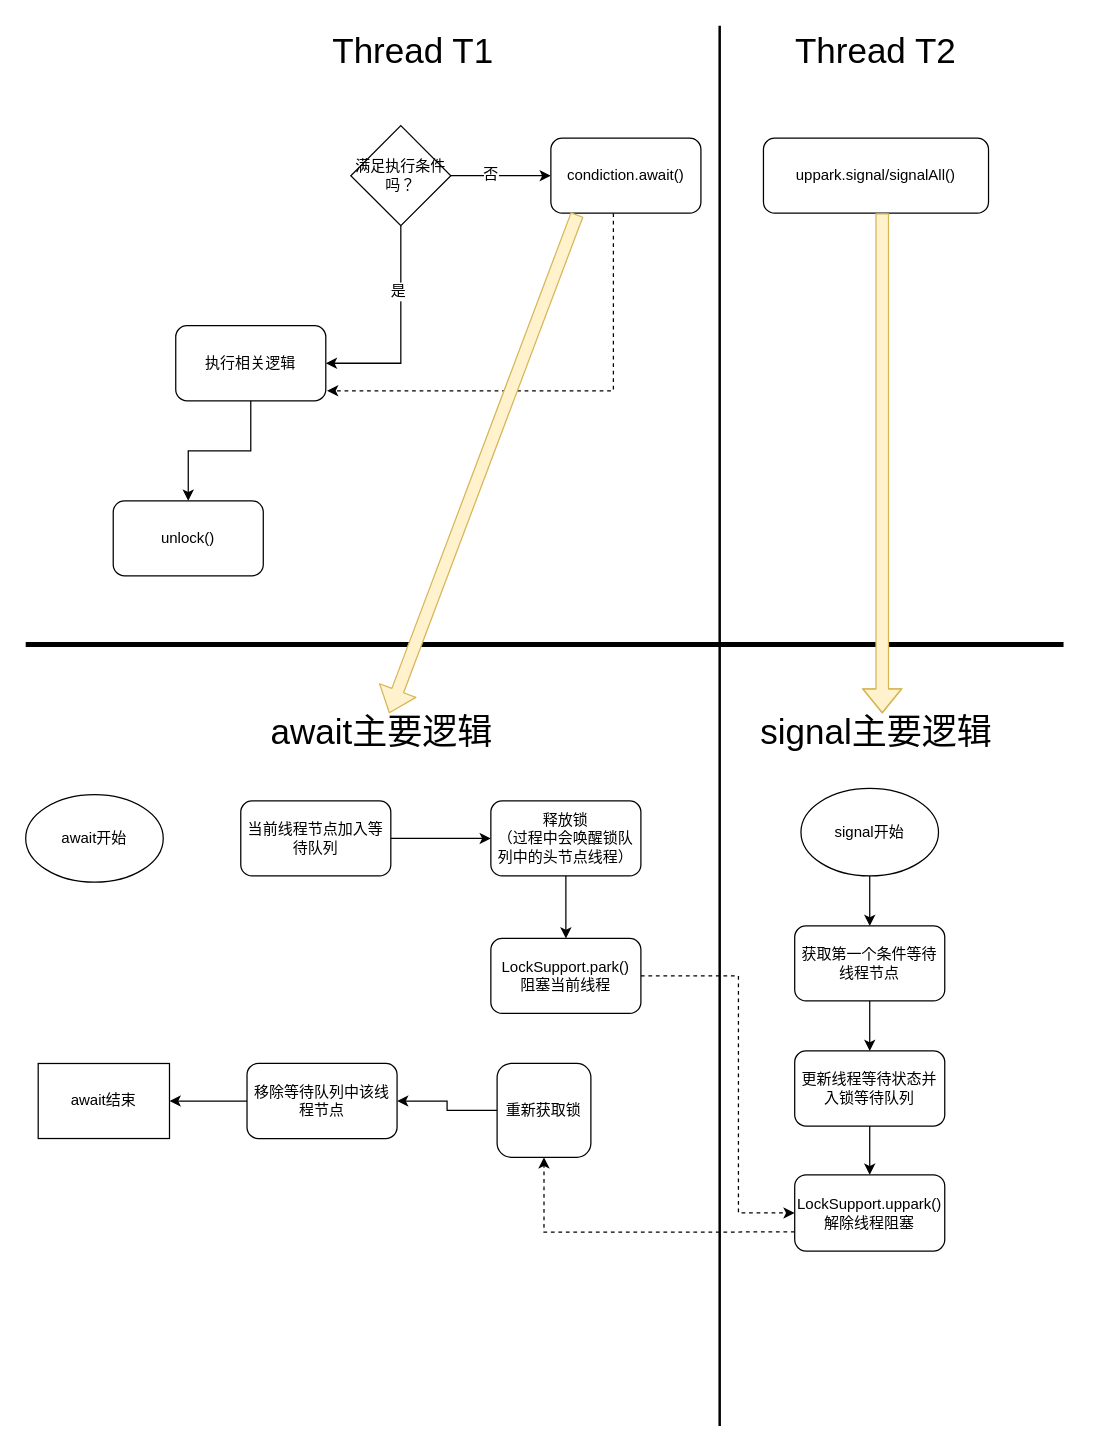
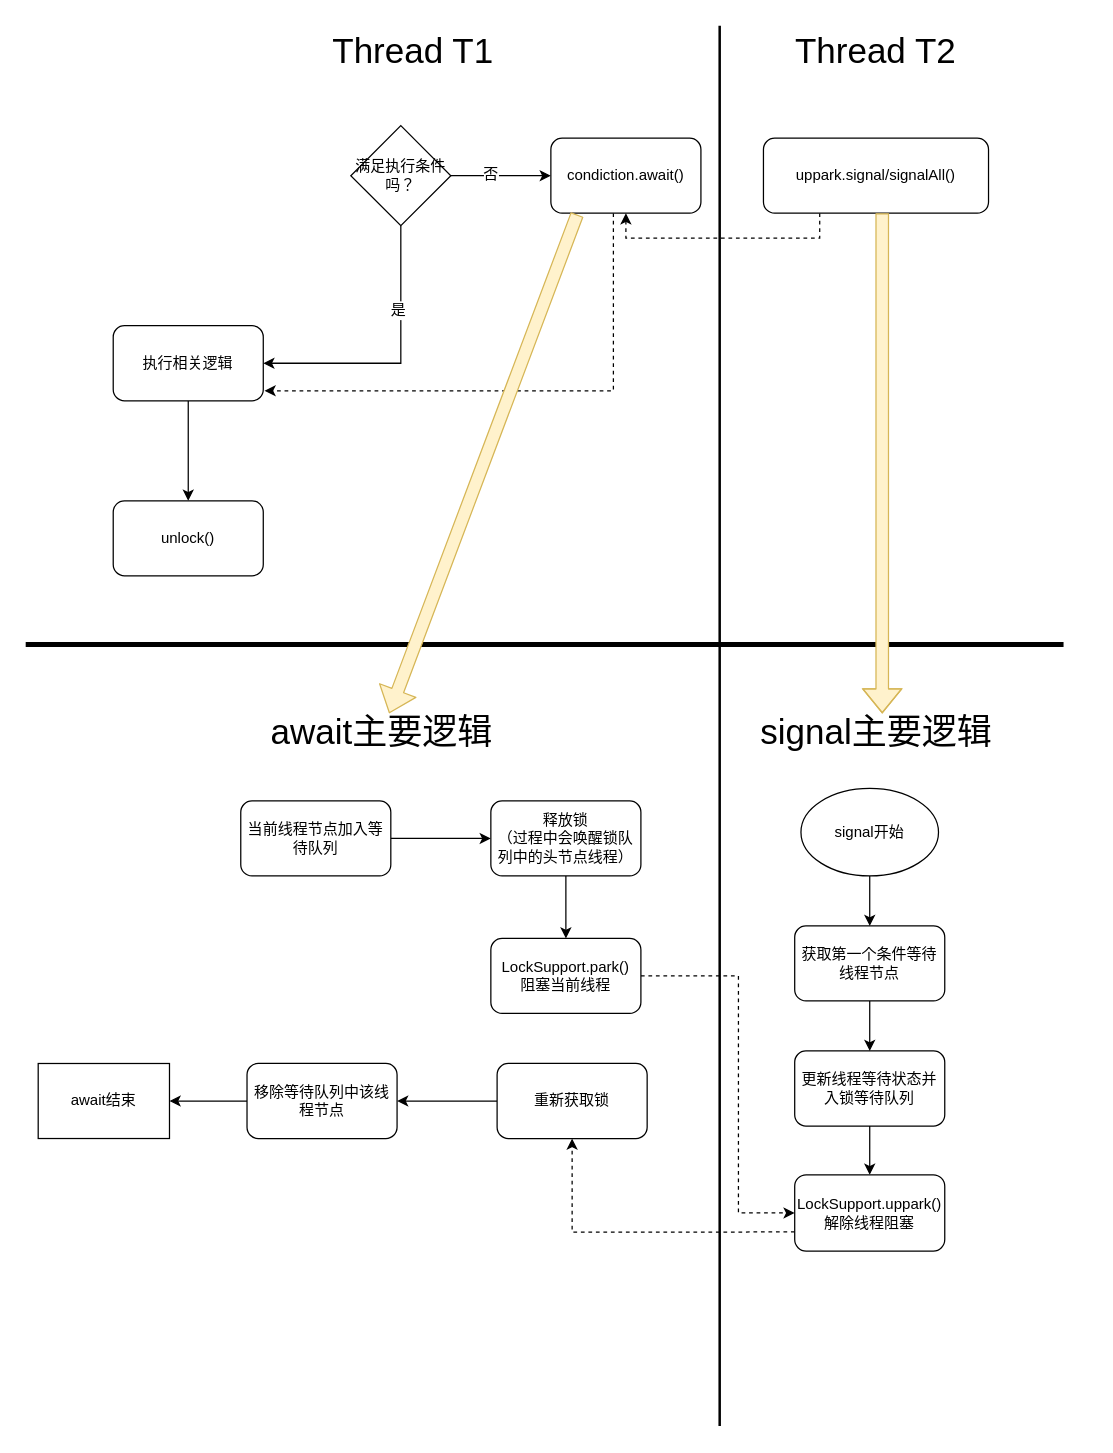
edge "uppark.signal/signalAll()" -> "condiction.await()": added
node "执行相关逻辑": moved (251, 363) -> (188, 363)
node "await开始": removed
node "重新获取锁": size 94x94 -> 150x75
